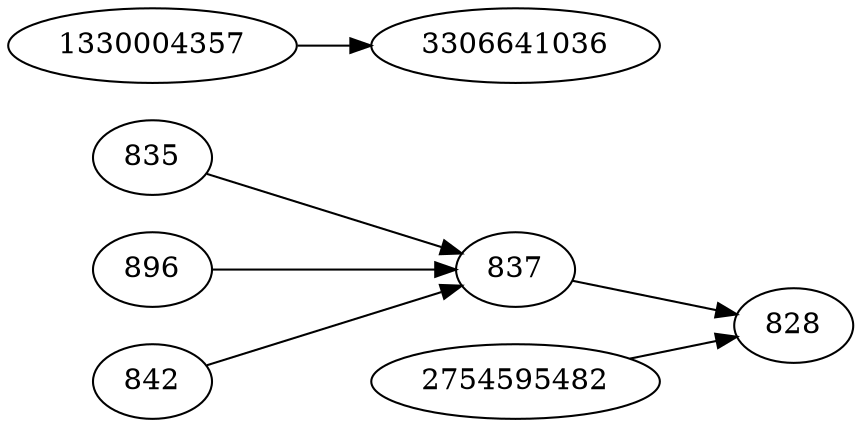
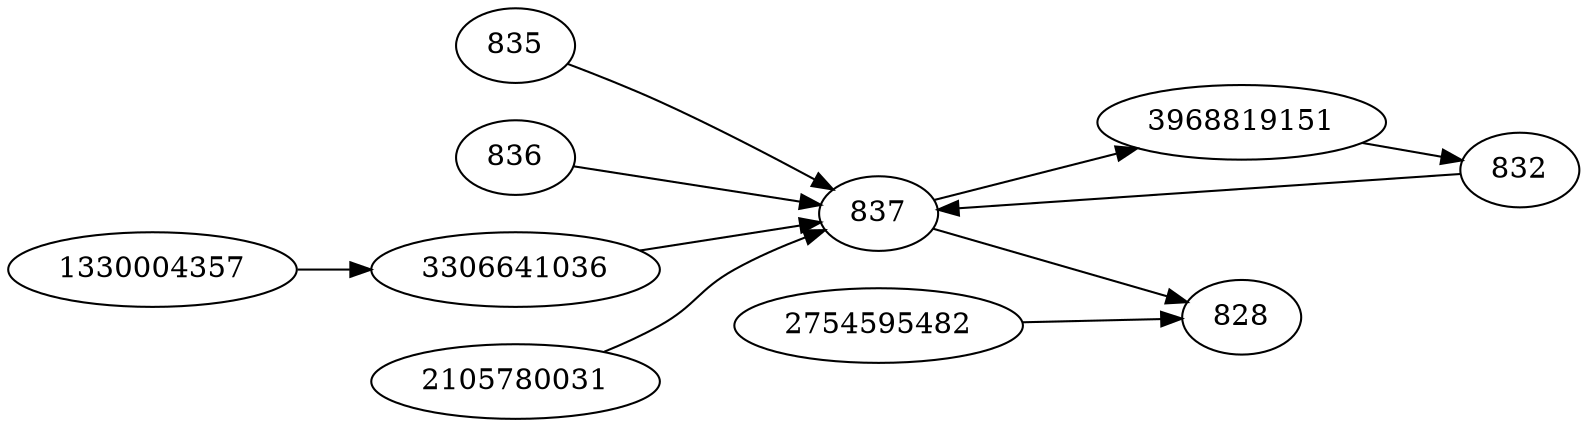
node "3968819151": added
edge "3306641036" -> "837": added
node "896": label "896" -> "836"
node "842": label "842" -> "832"
node "2105780031": added
